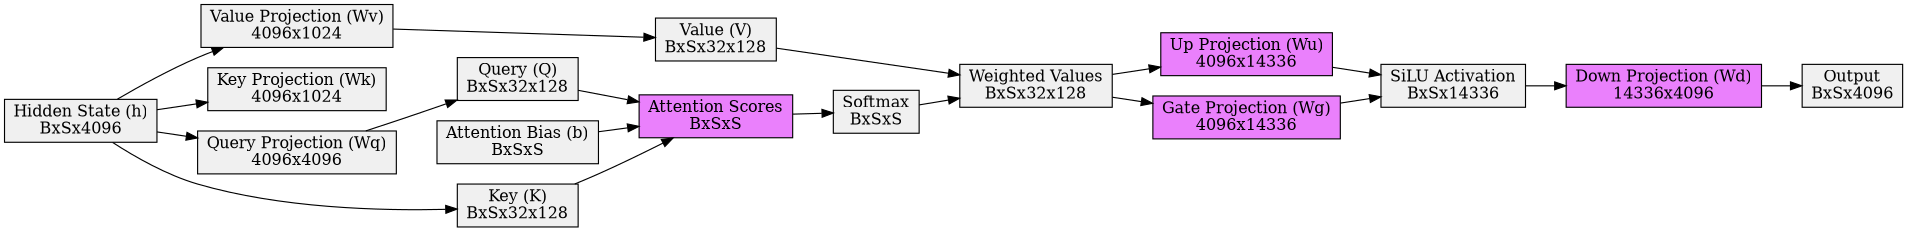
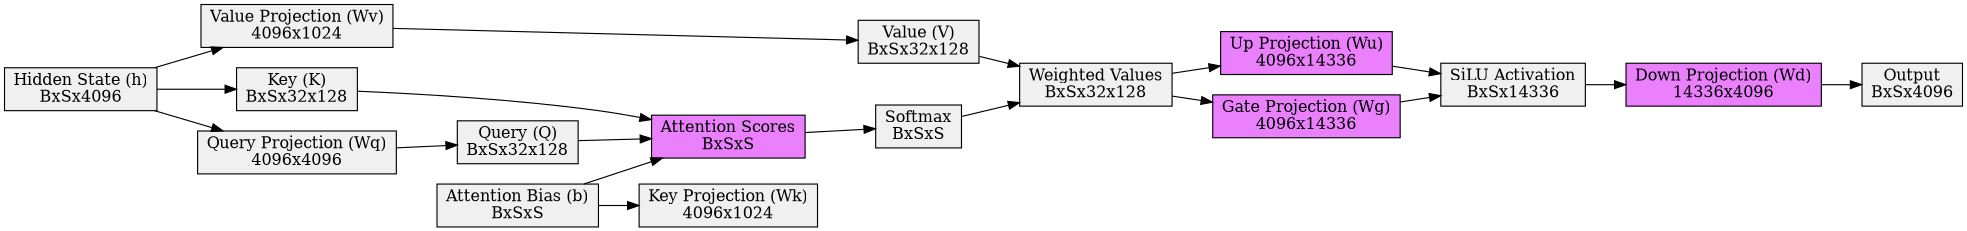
edge "Hidden State (h) BxSx4096" -> "Key Projection (Wk) 4096x1024": now "Attention Bias (b) BxSxS" -> "Key Projection (Wk) 4096x1024"
